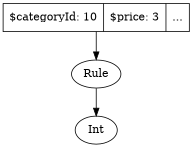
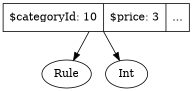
edge "Rule" -> "Int": now "$categoryId: 10" -> "Int"
